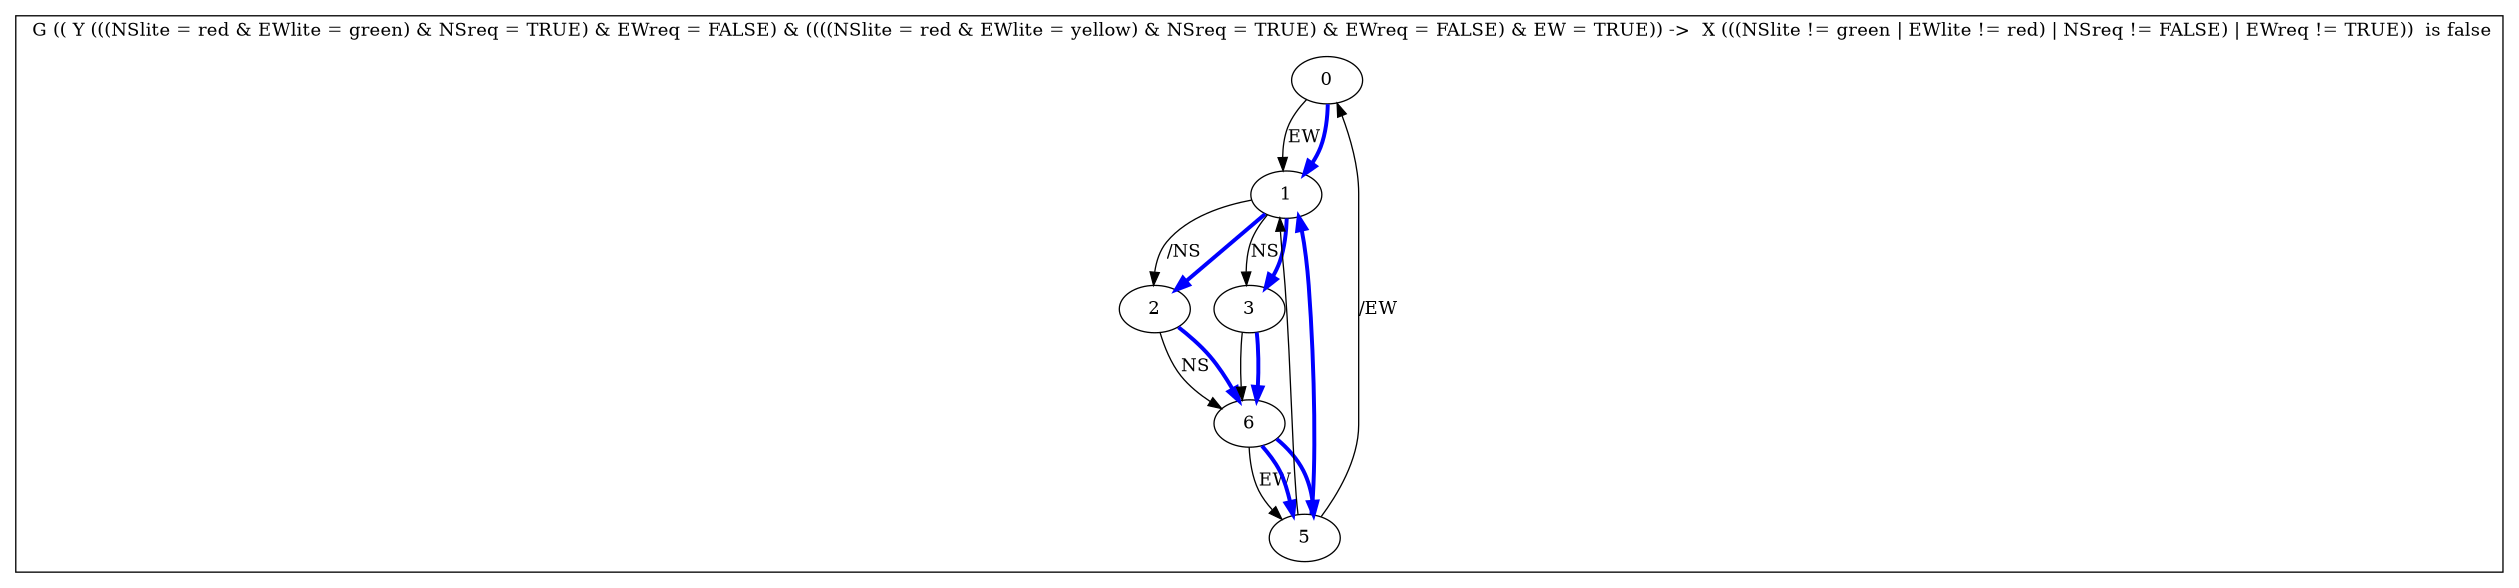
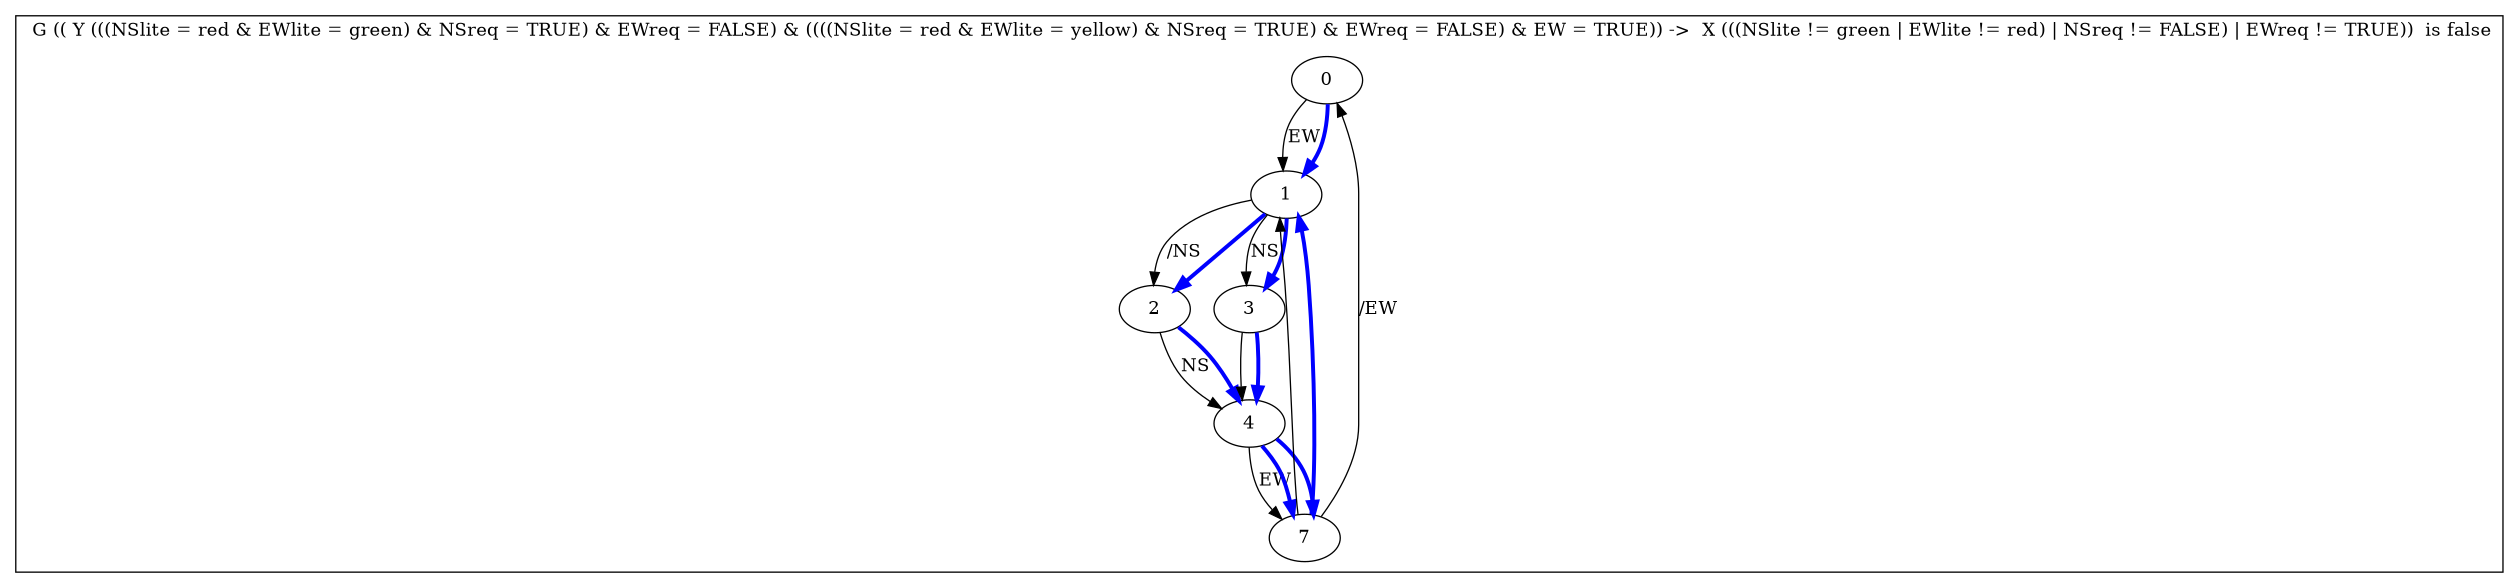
node "6": label "6" -> "4"
node "5": label "5" -> "7"
